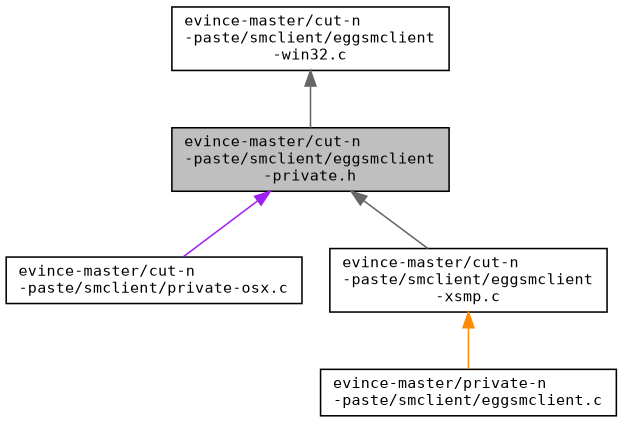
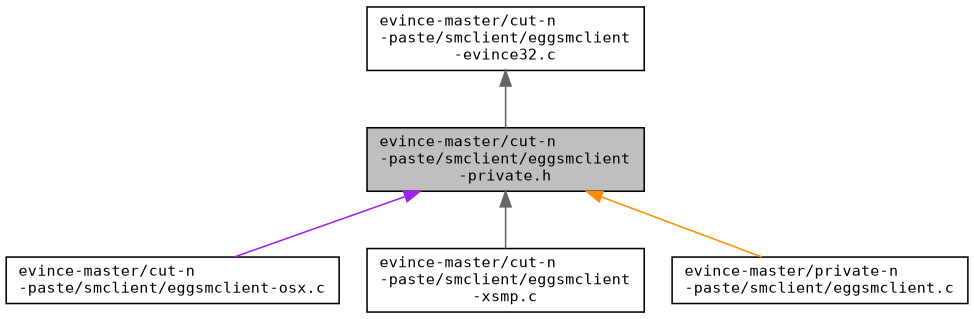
node "evince-master/cut-n -paste/smclient/eggsmclient -win32.c": label "evince-master/cut-n -paste/smclient/eggsmclient -win32.c" -> "evince-master/cut-n -paste/smclient/eggsmclient -evince32.c"
node "evince-master/cut-n -paste/smclient/private-osx.c": label "evince-master/cut-n -paste/smclient/private-osx.c" -> "evince-master/cut-n -paste/smclient/eggsmclient-osx.c"
edge "evince-master/private-n -paste/smclient/eggsmclient.c" -> "evince-master/cut-n -paste/smclient/eggsmclient -xsmp.c": now "evince-master/private-n -paste/smclient/eggsmclient.c" -> "evince-master/cut-n -paste/smclient/eggsmclient -private.h"
